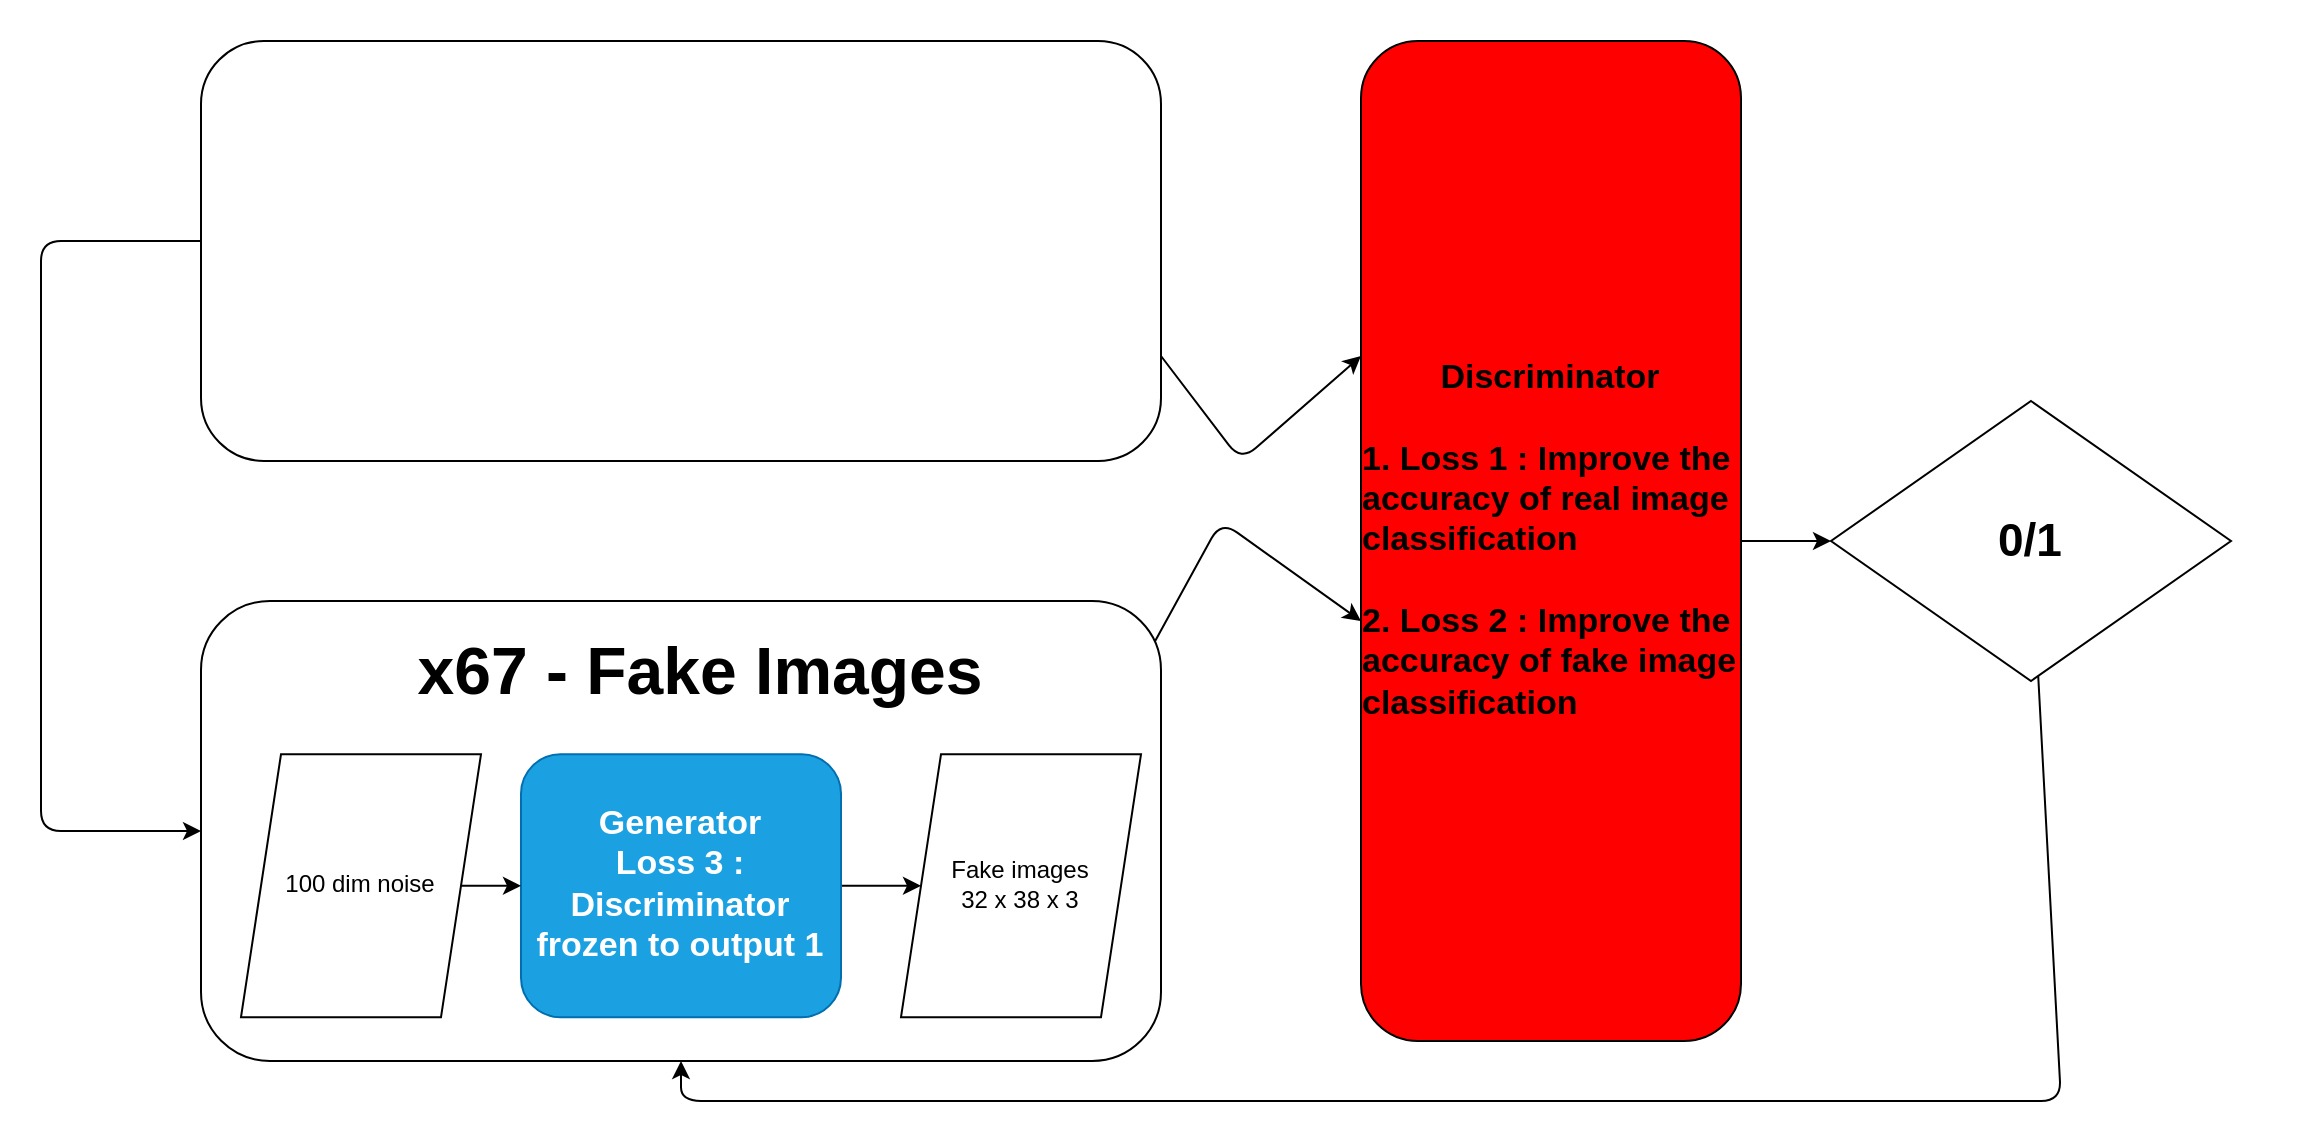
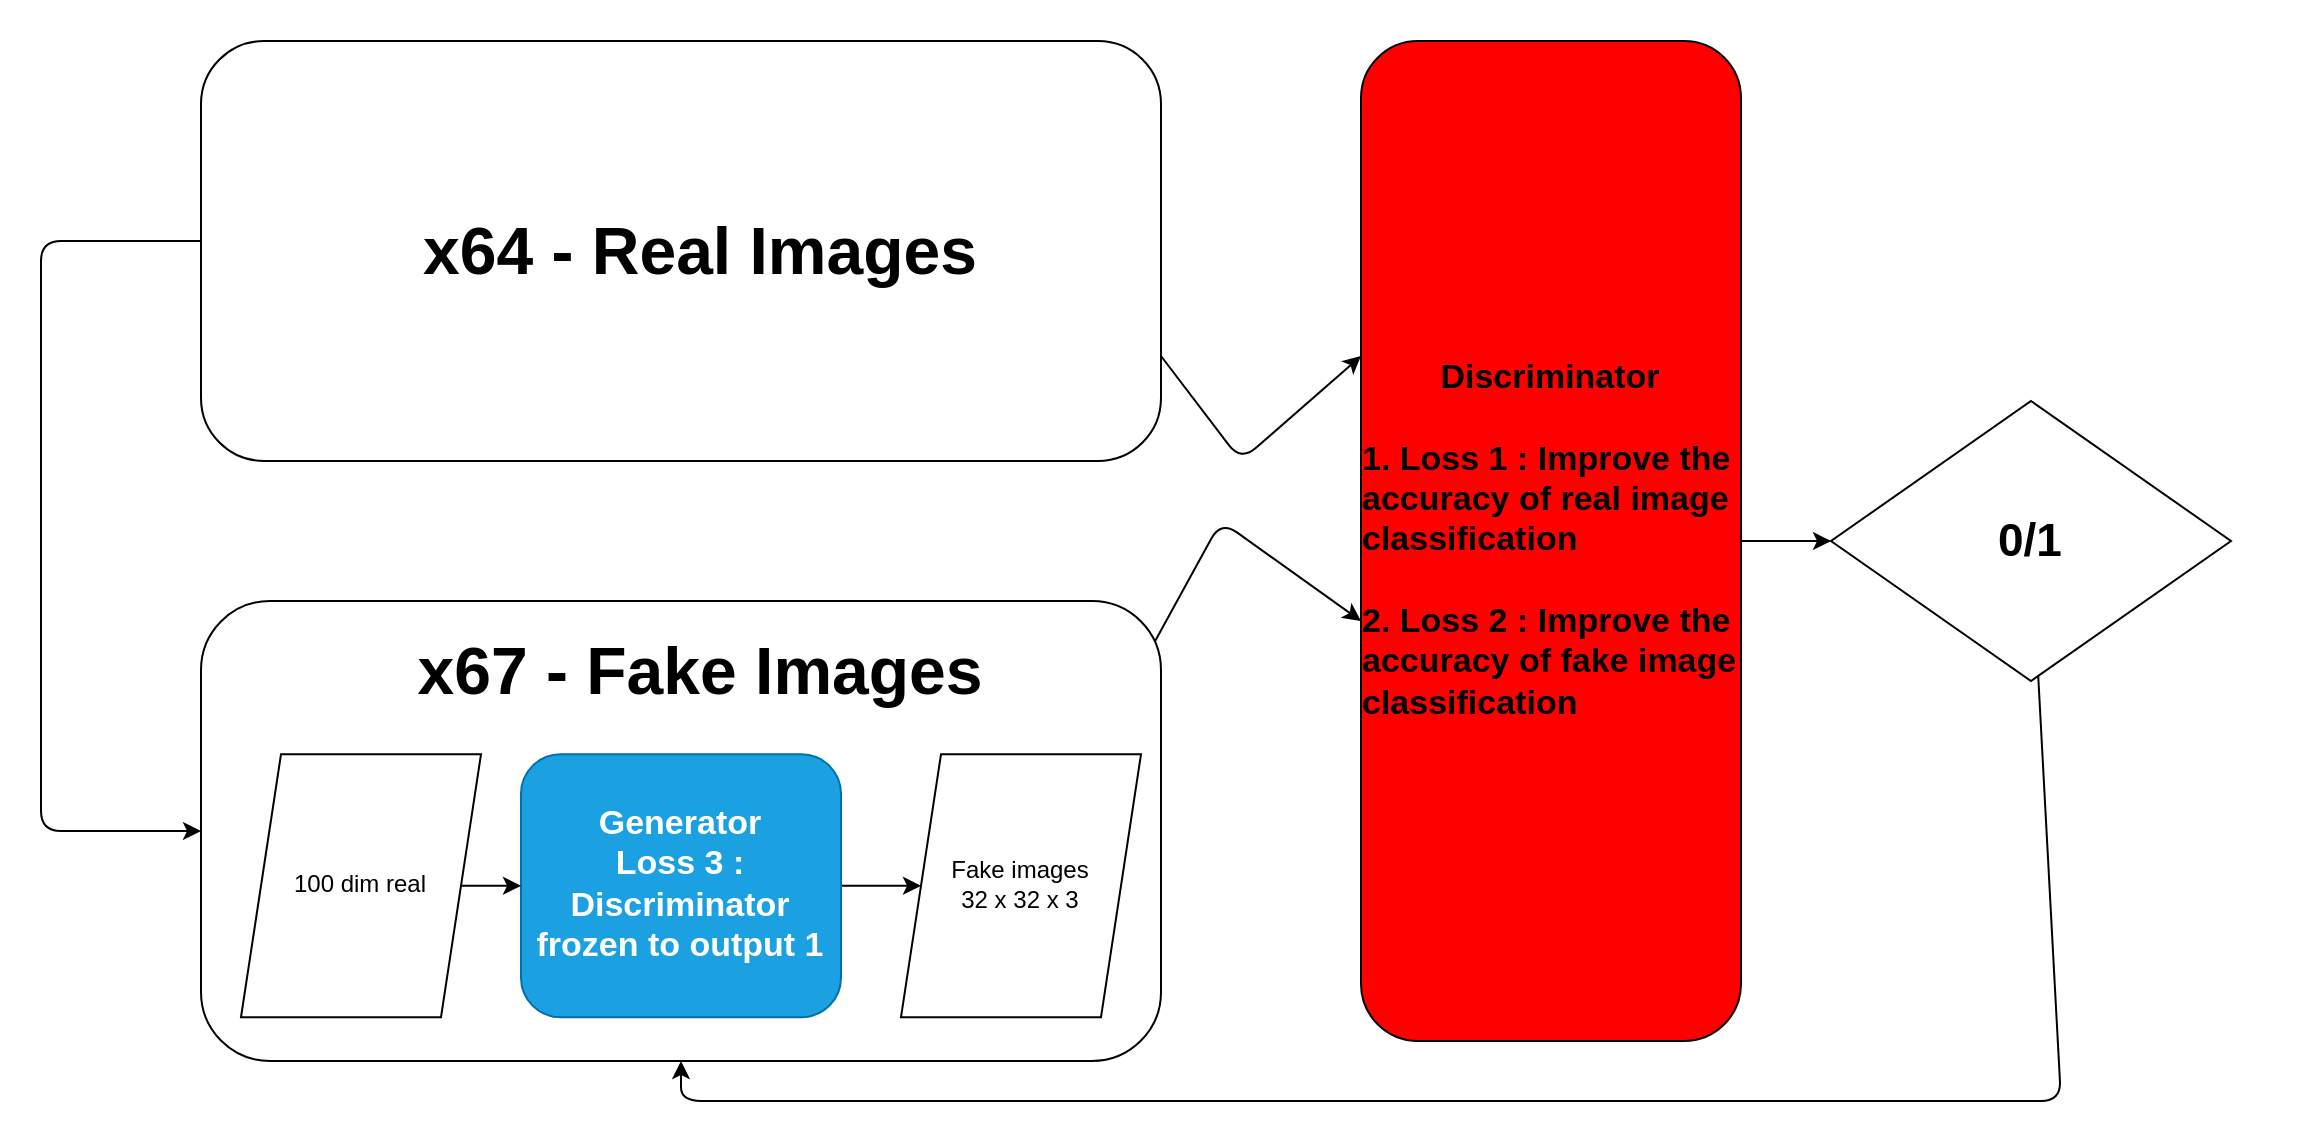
node "x64 - Real Images": added
node "100 dim noise": label "100 dim noise" -> "100 dim real"
node "Fake images 32 x 38 x 3": label "Fake images 32 x 38 x 3" -> "Fake images 32 x 32 x 3"
